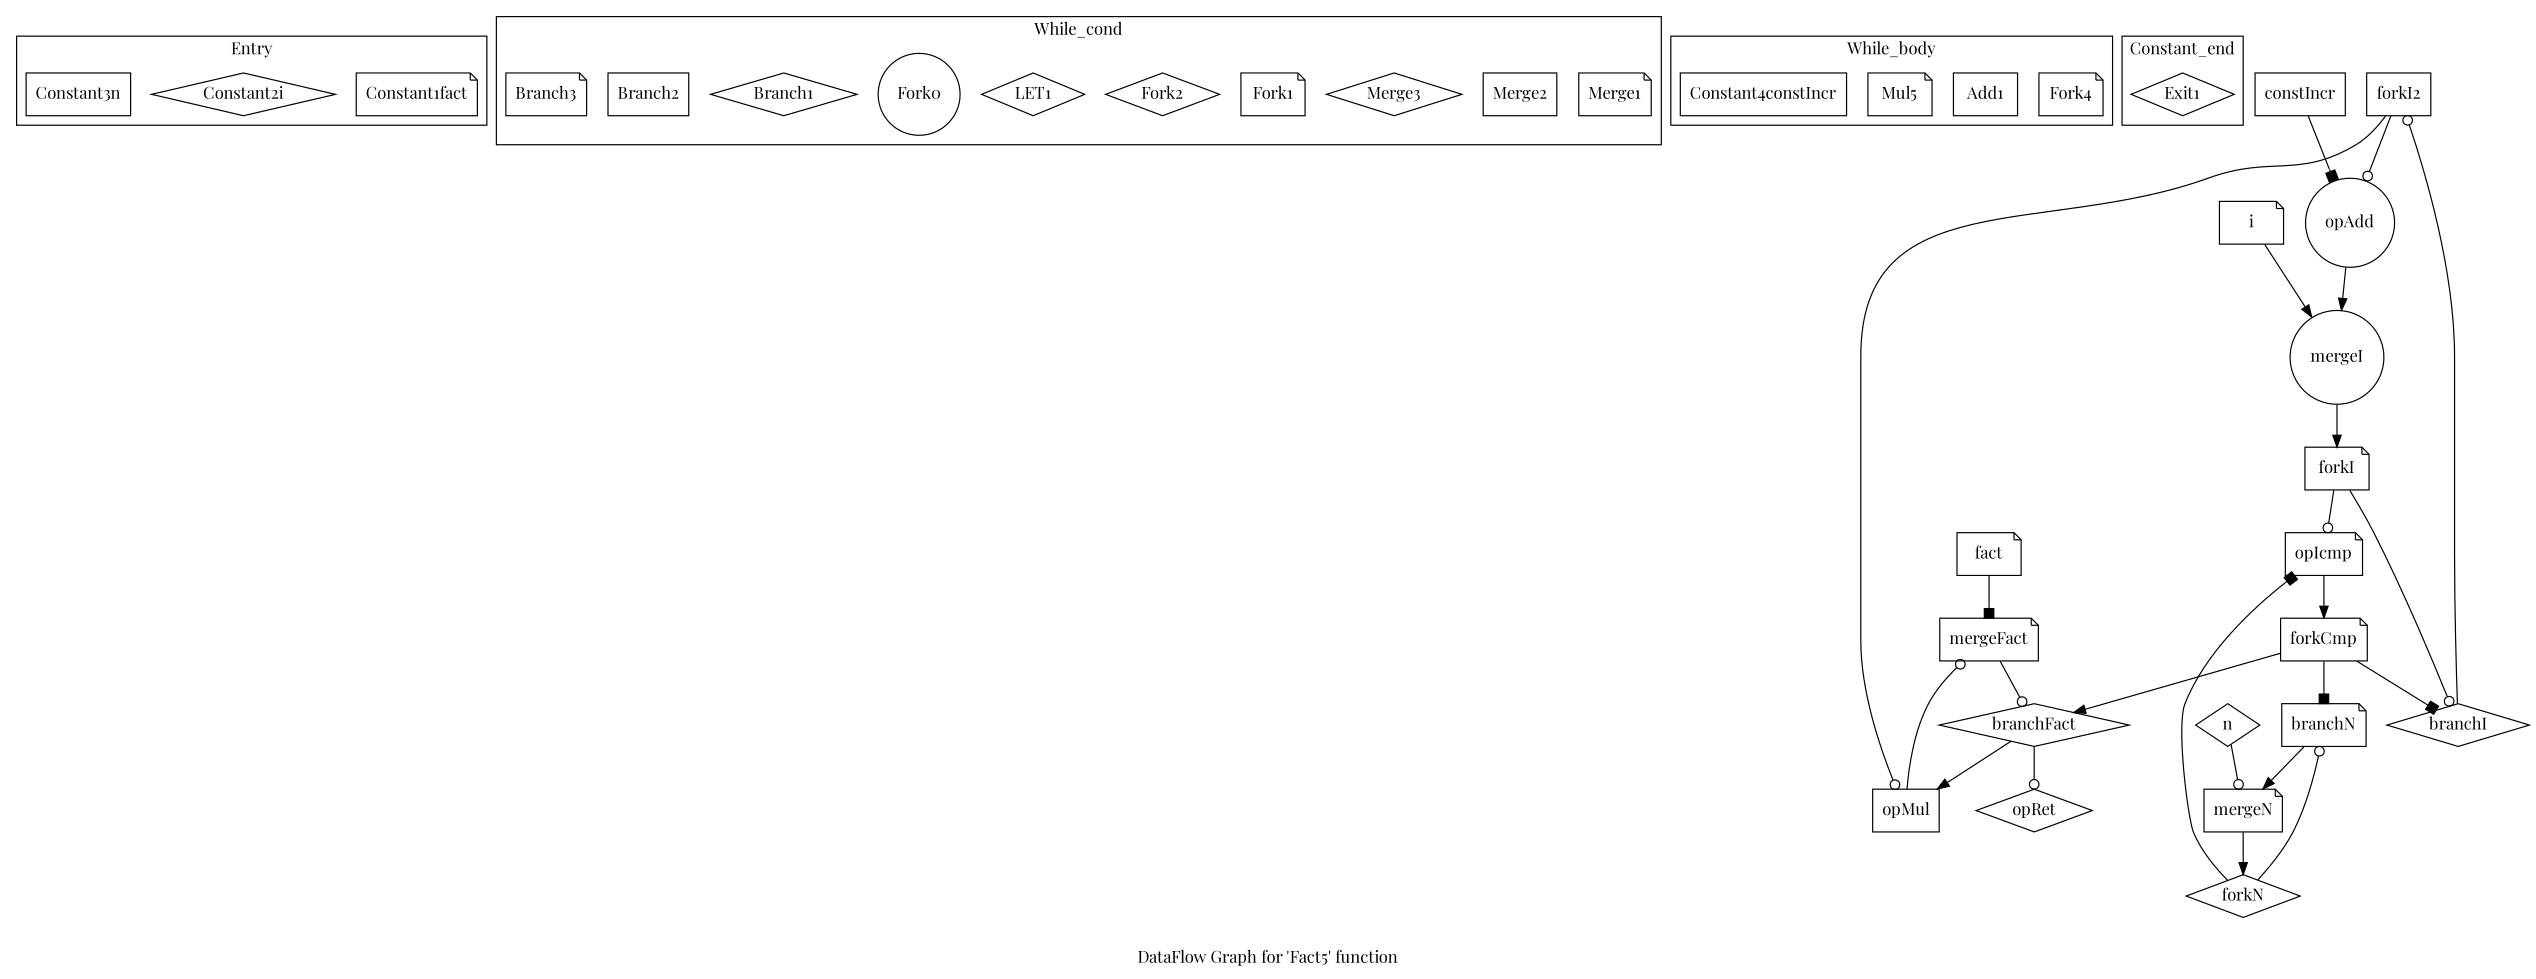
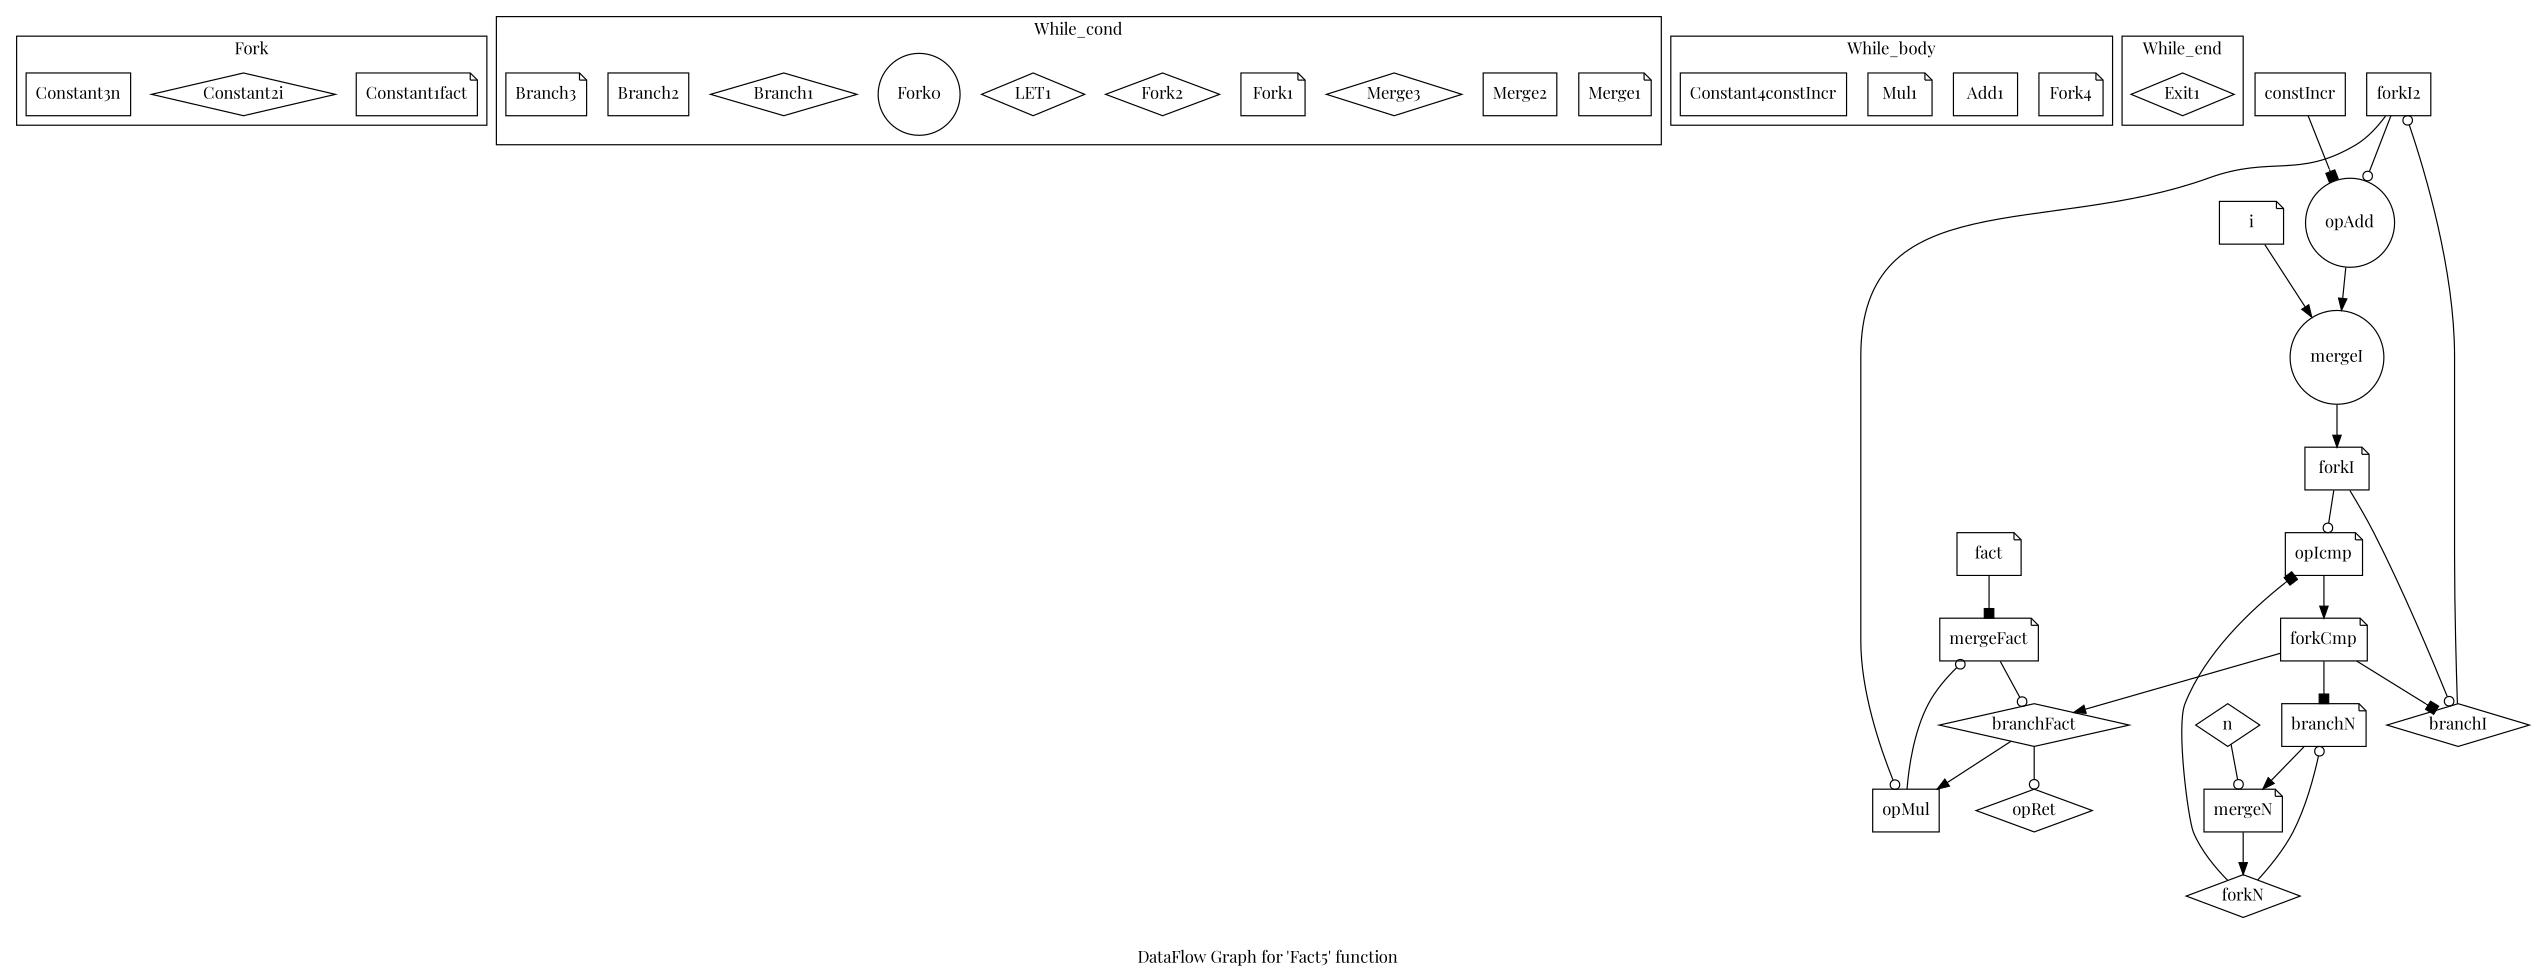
cluster "Entry": label "Entry" -> "Fork"
cluster "Constant_end": label "Constant_end" -> "While_end"
node "Mul5": label "Mul5" -> "Mul1"
